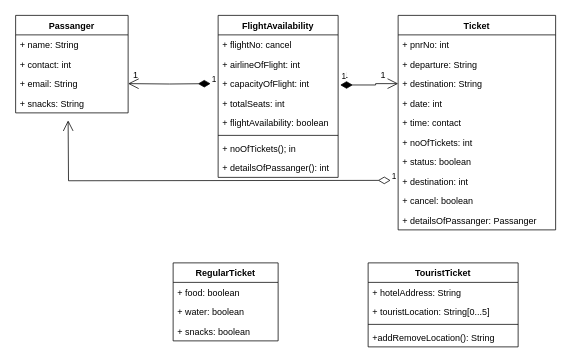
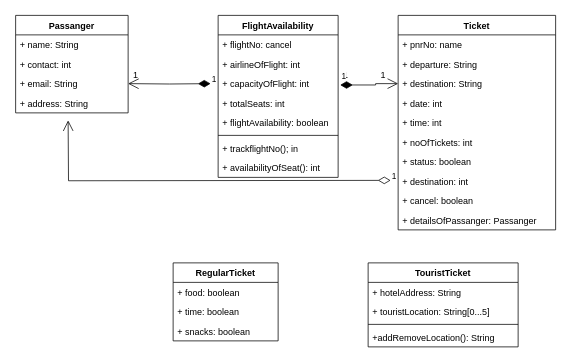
node "+ pnrNo: int": label "+ pnrNo: int" -> "+ pnrNo: name"
node "+ snacks: String": label "+ snacks: String" -> "+ address: String"
node "+ time: contact": label "+ time: contact" -> "+ time: int"
node "+ noOfTickets(); in": label "+ noOfTickets(); in" -> "+ trackflightNo(); in"
node "+ detailsOfPassanger(): int": label "+ detailsOfPassanger(): int" -> "+ availabilityOfSeat(): int"
node "+ water: boolean": label "+ water: boolean" -> "+ time: boolean"
